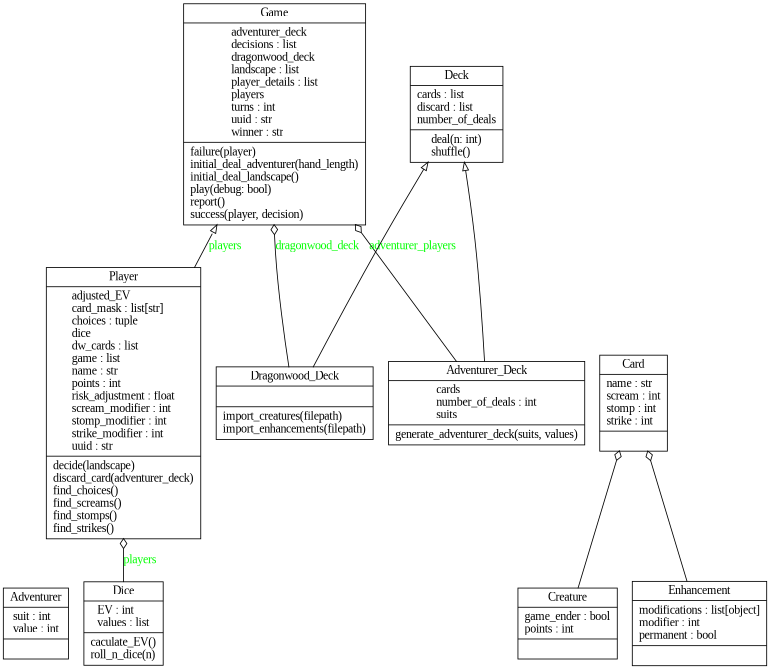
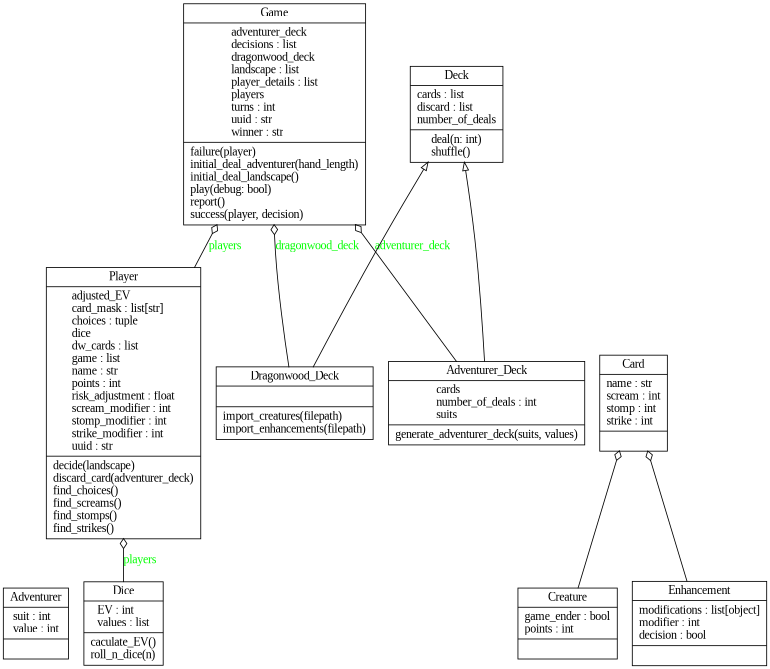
edge "Adventurer_Deck" -> "Game": label "adventurer_players" -> "adventurer_deck"
edge "Player" -> "Game": arrowhead empty -> odiamond
node "Enhancement": text "permanent : bool" -> "decision : bool"
